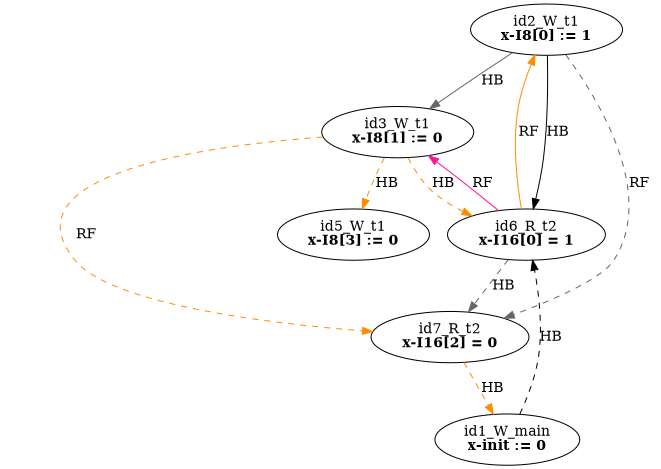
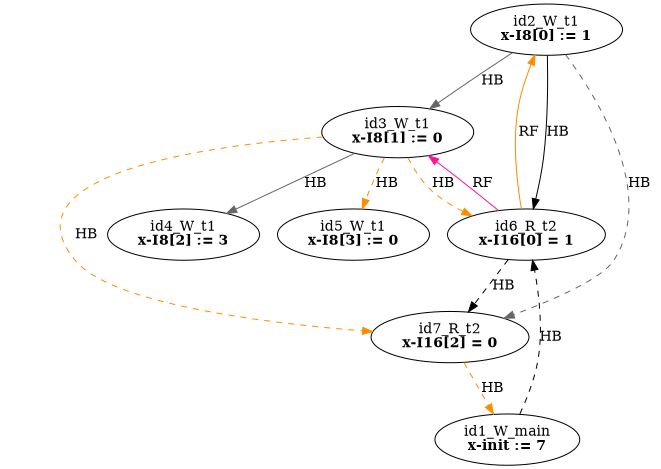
edge "id2_W_t1" -> "id7_R_t2": label "RF" -> "HB"
edge "id3_W_t1" -> "id7_R_t2": label "RF" -> "HB"
node "id4_W_t1": added
edge "id6_R_t2" -> "id7_R_t2": color gray40 -> black
node "id1_W_main": text "x-init := 0" -> "x-init := 7"
